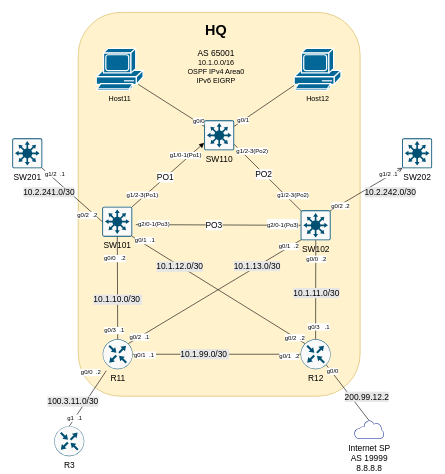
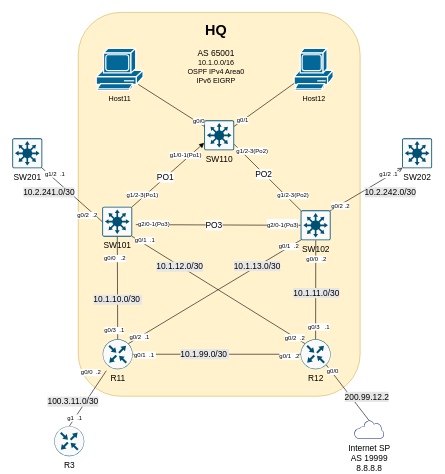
node "Host12": size 47x42 -> 39x42
